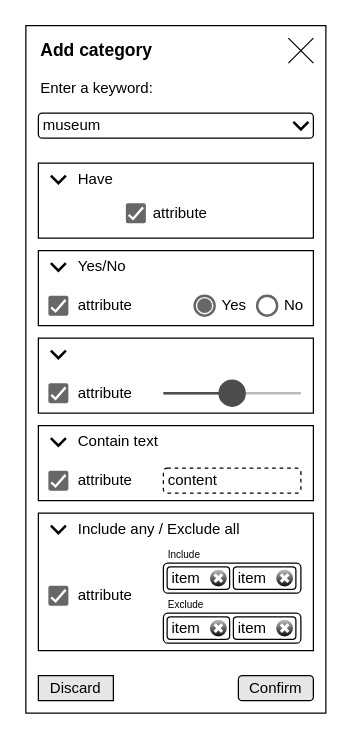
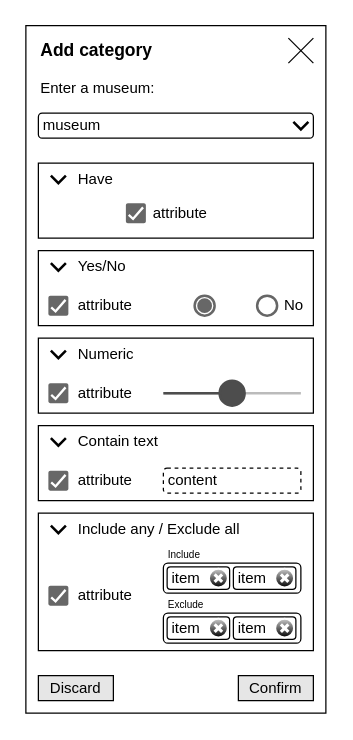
node "Enter a keyword:": label "Enter a keyword:" -> "Enter a museum:"
node "Yes": removed
node "Numeric": added
node "Confirm": shape rounded rectangle -> rectangle
